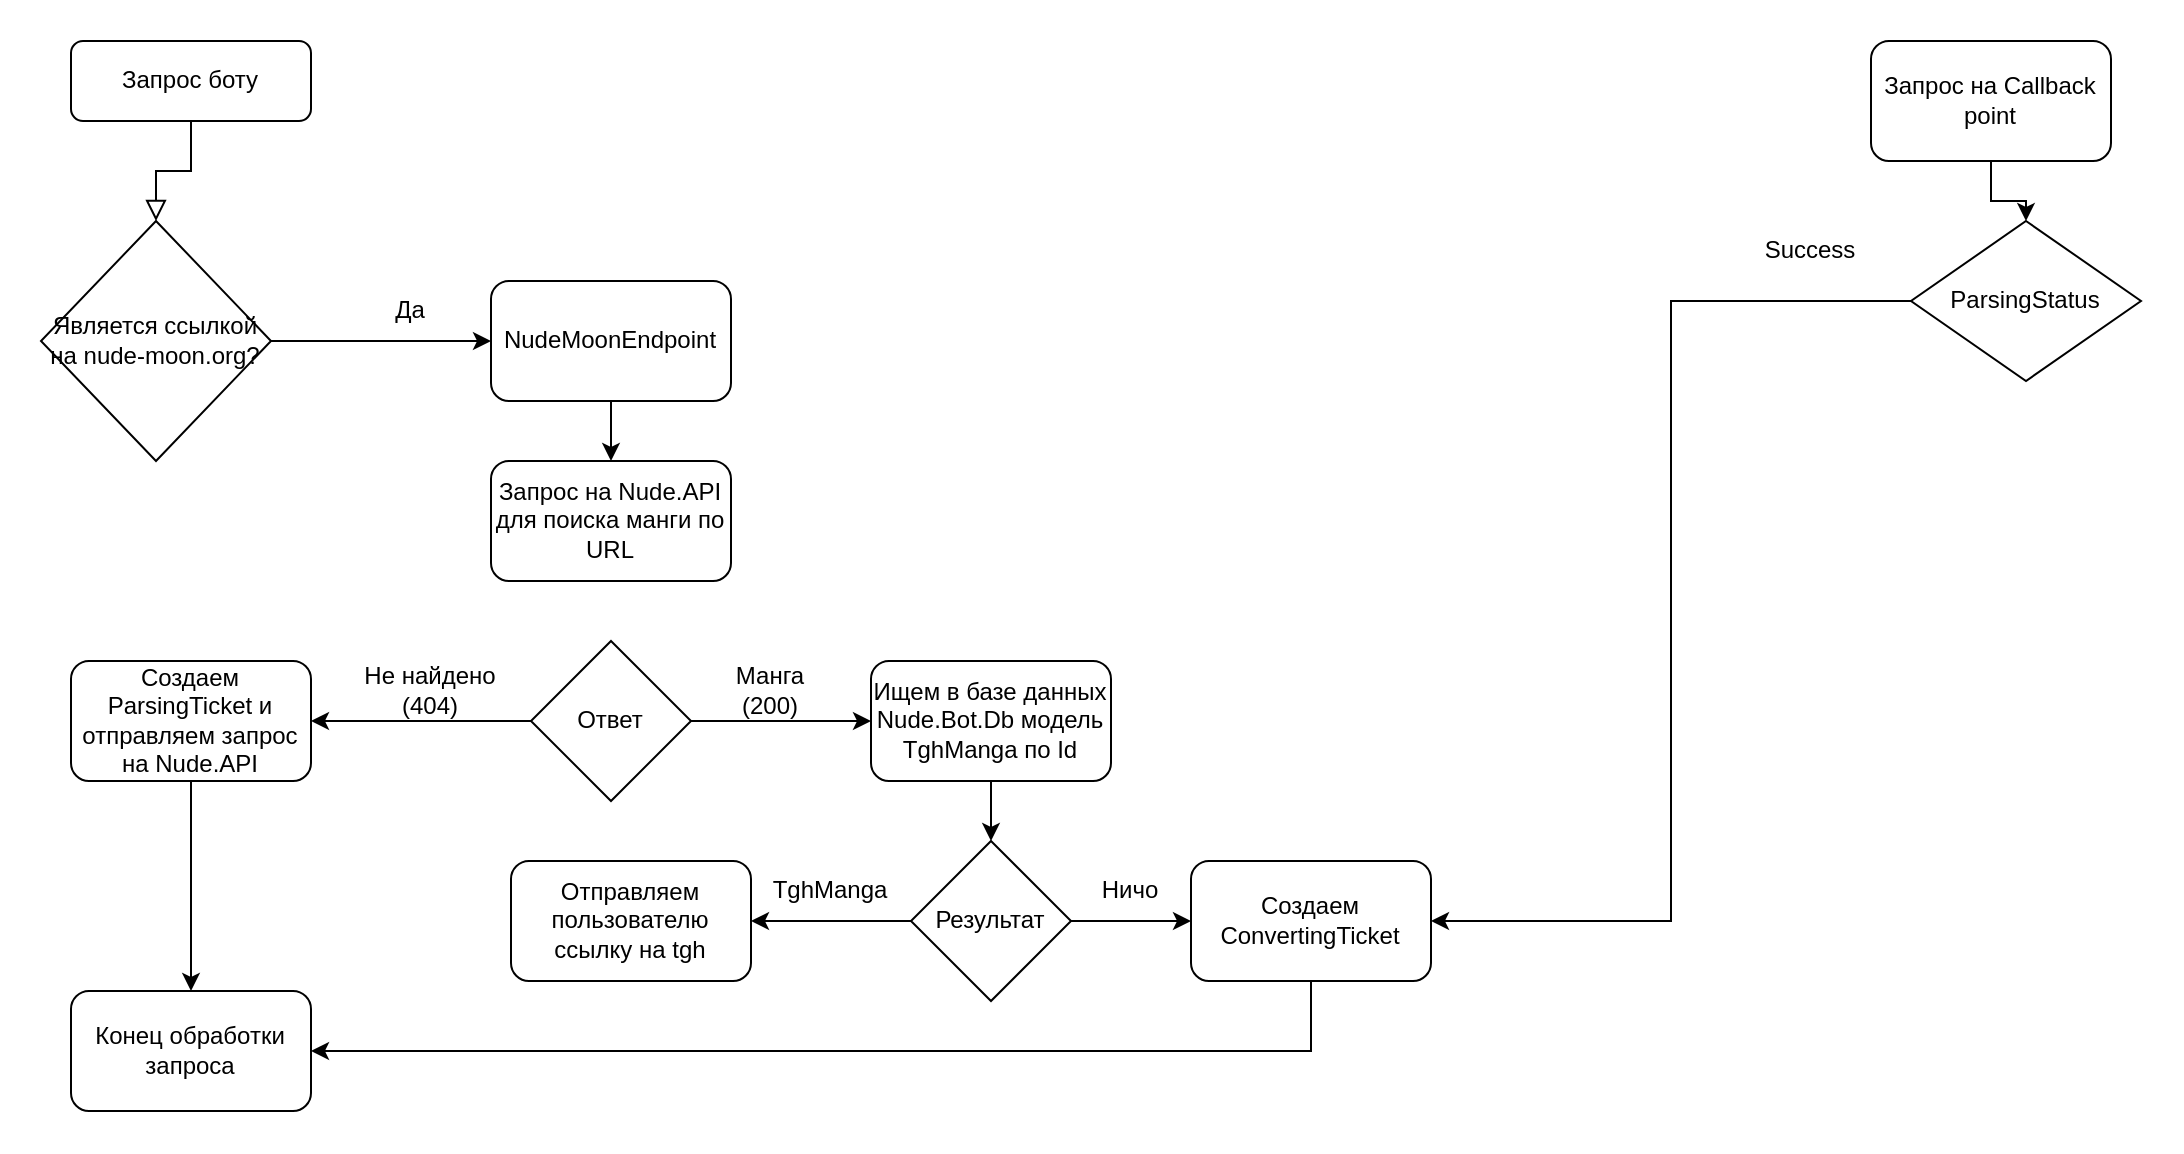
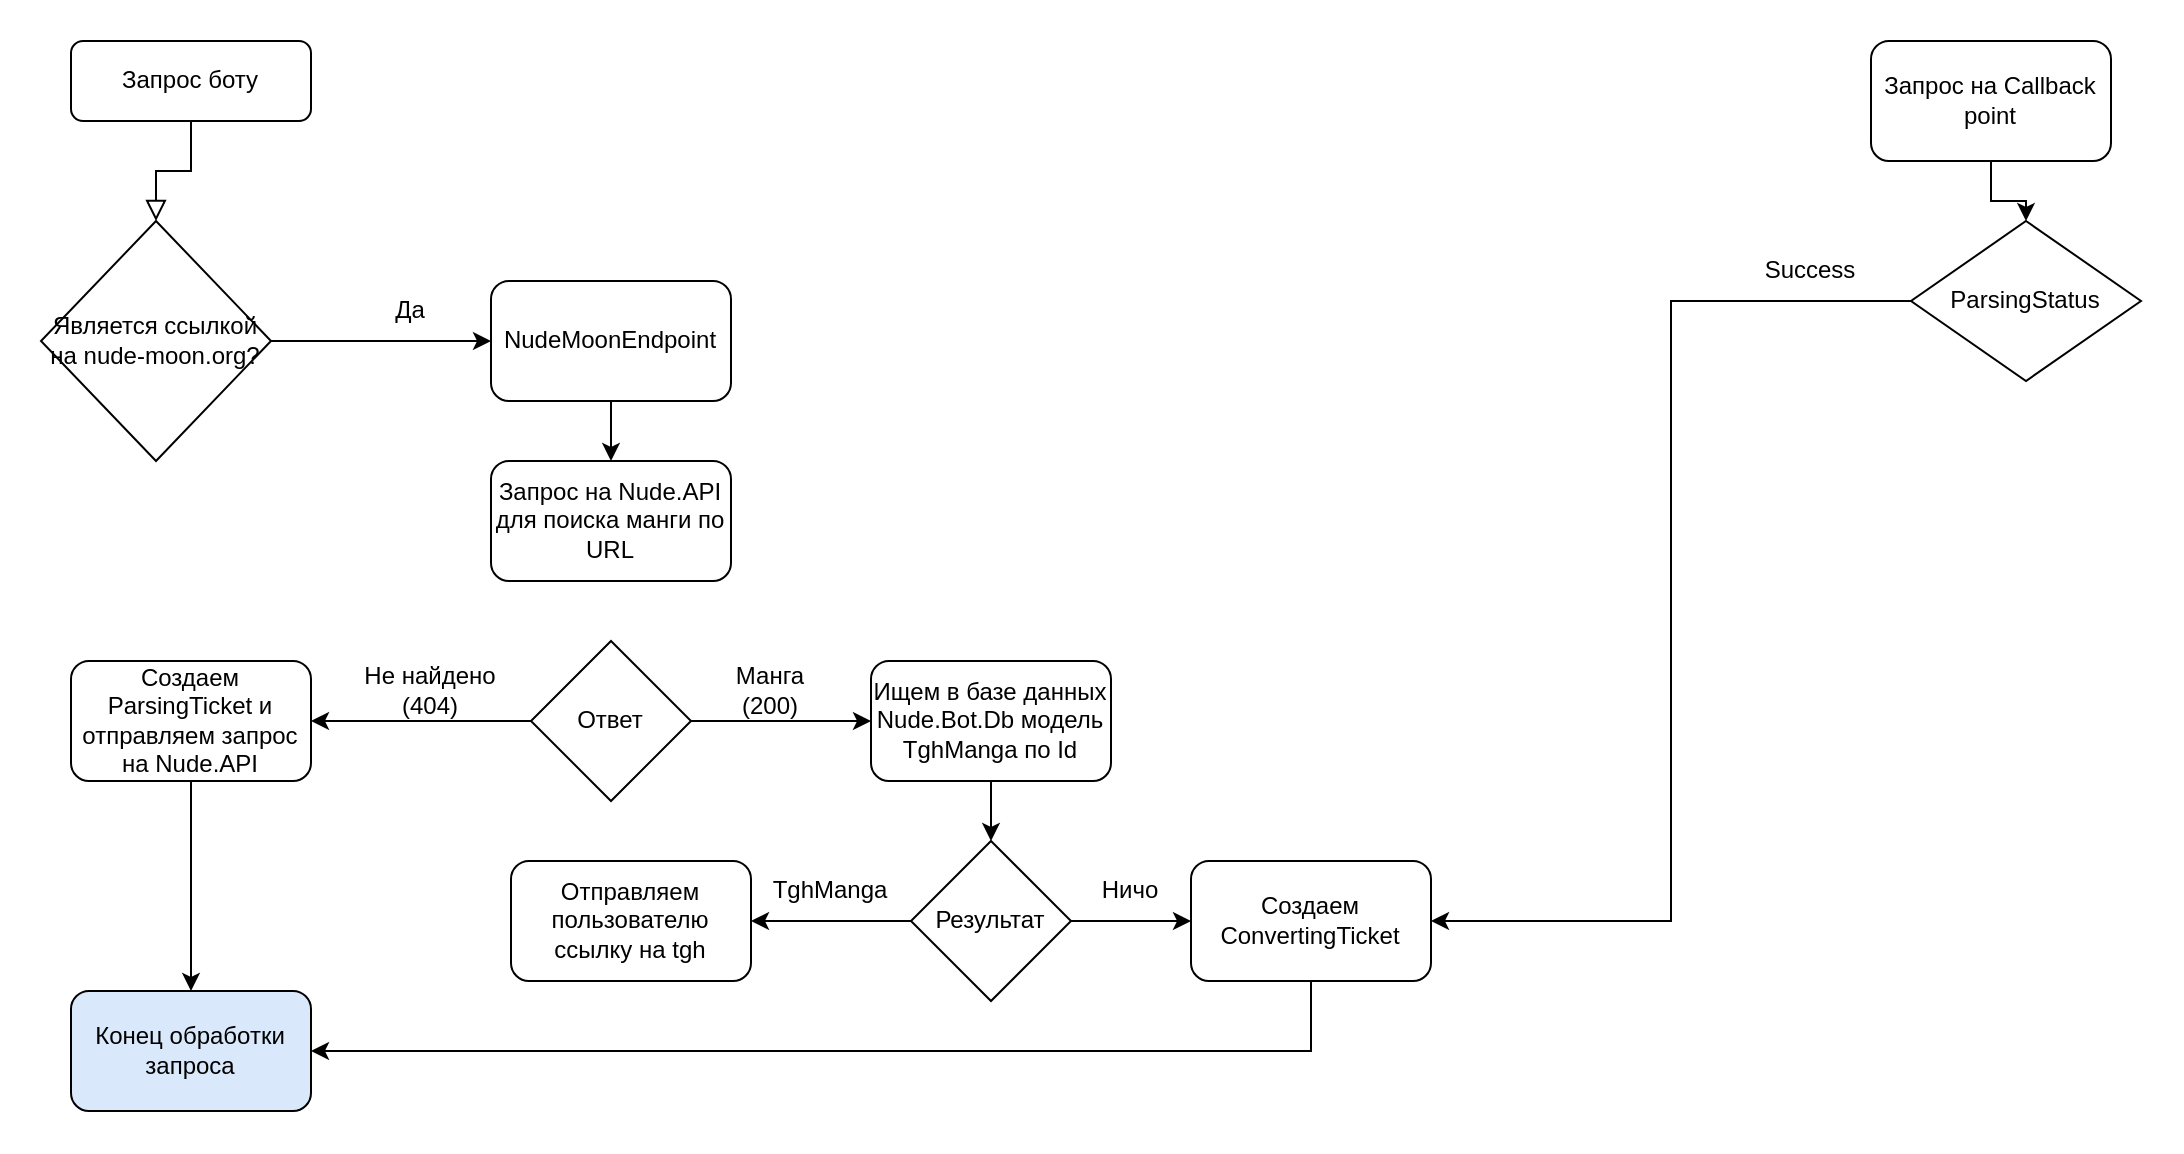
node "Success": moved (1811, 251) -> (1811, 271)
node "Конец обработки запроса": fillcolor #ffffff -> #dae8fc
